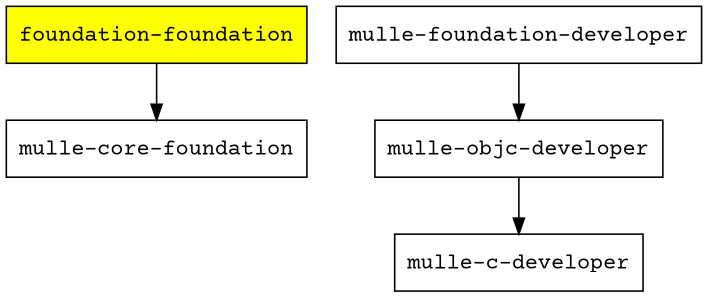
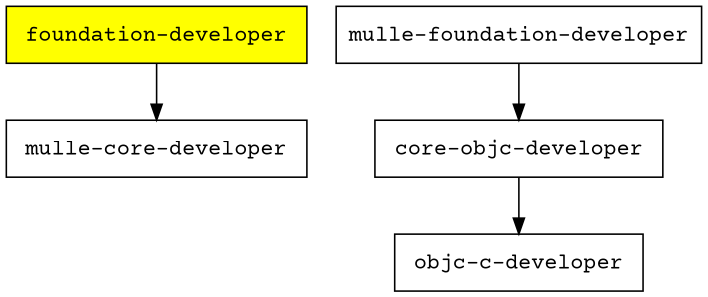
node "foundation-foundation": label "foundation-foundation" -> "foundation-developer"
node "mulle-core-foundation": label "mulle-core-foundation" -> "mulle-core-developer"
node "mulle-objc-developer": label "mulle-objc-developer" -> "core-objc-developer"
node "mulle-c-developer": label "mulle-c-developer" -> "objc-c-developer"
